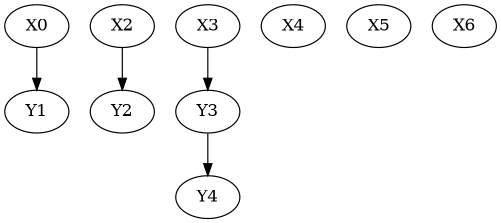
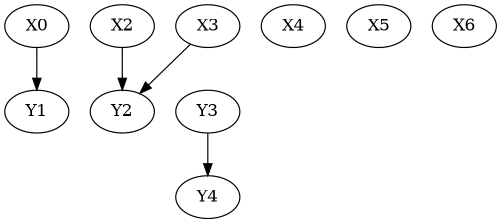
edge "X3" -> "Y3": now "X3" -> "Y2"
